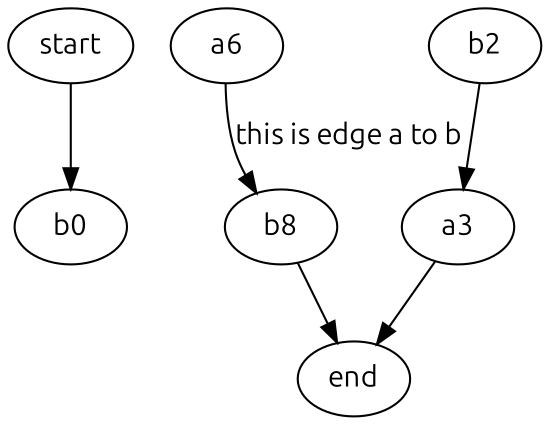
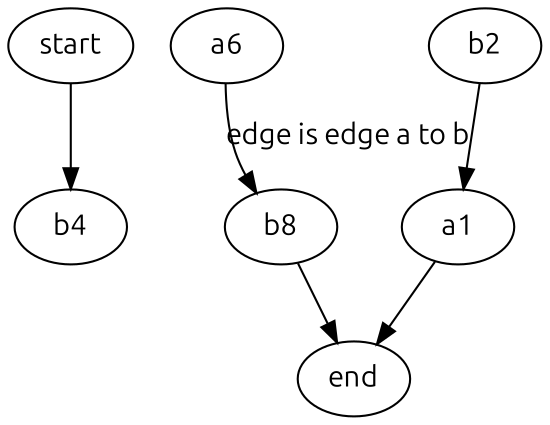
edge "a6" -> "b8": label "this is edge a to b" -> "edge is edge a to b"
node "b0": label "b0" -> "b4"
node "a3": label "a3" -> "a1"
